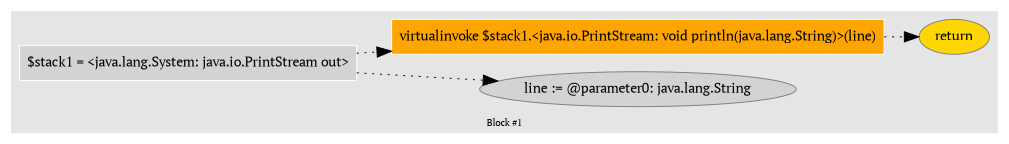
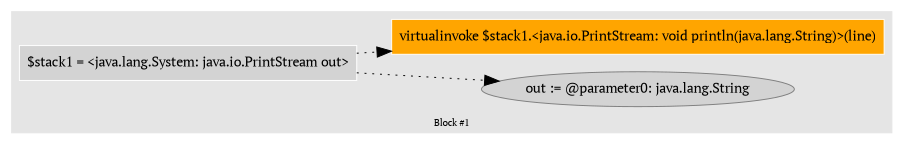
node "return": removed
node "line := @parameter0: java.lang.String": label "line := @parameter0: java.lang.String" -> "out := @parameter0: java.lang.String"
